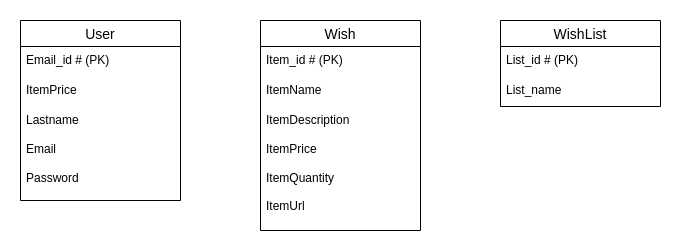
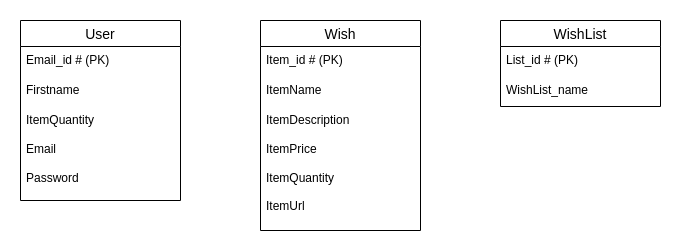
node "ItemPrice": label "ItemPrice" -> "Firstname"
node "List_name": label "List_name" -> "WishList_name"
node "Lastname Email Password": label "Lastname Email Password" -> "ItemQuantity Email Password"
